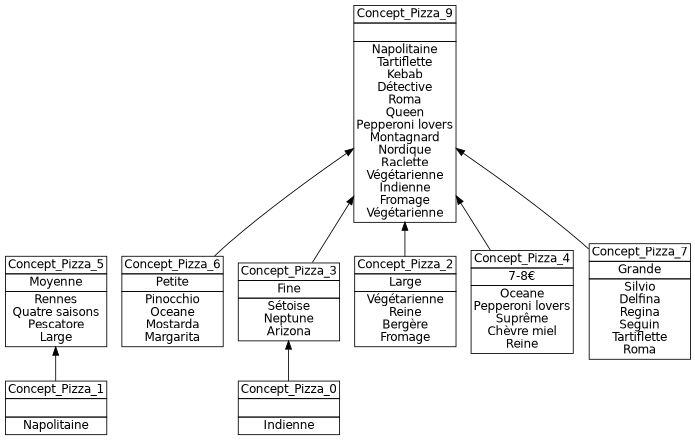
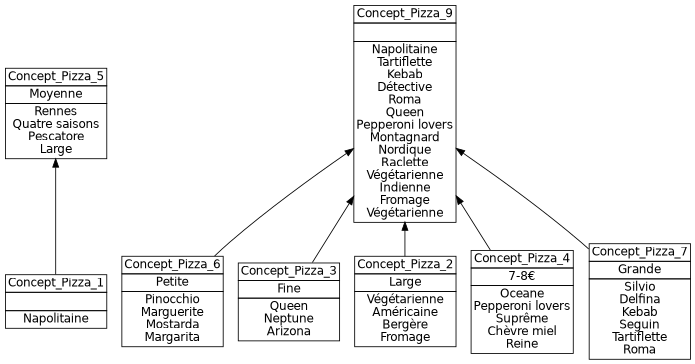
node "Concept_Pizza_3": text "Sétoise" -> "Queen"
node "Concept_Pizza_6": text "Oceane" -> "Marguerite"
node "Concept_Pizza_2": text "Reine" -> "Américaine"
node "Concept_Pizza_7": text "Regina" -> "Kebab"
node "Concept_Pizza_0": removed
